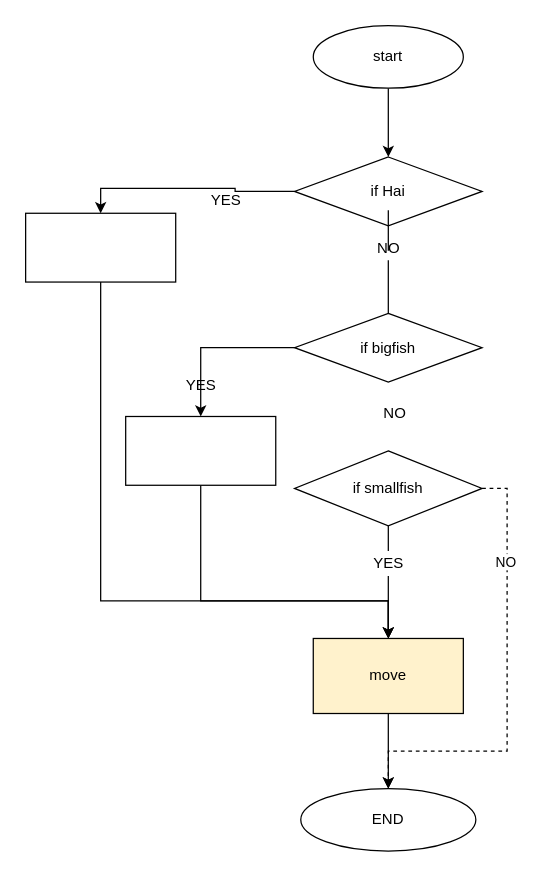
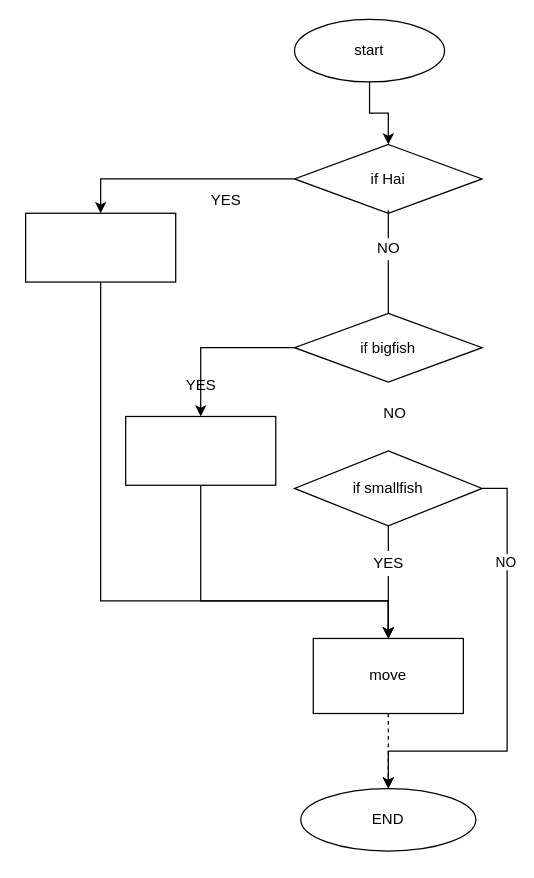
node "start": moved (388, 57) -> (369, 51)
node "if Hai": moved (388, 191) -> (388, 179)
node "move": fillcolor #fff2cc -> #ffffff
edge "if smallfish" -> "END": style dashed -> solid
edge "move" -> "END": style solid -> dashed
